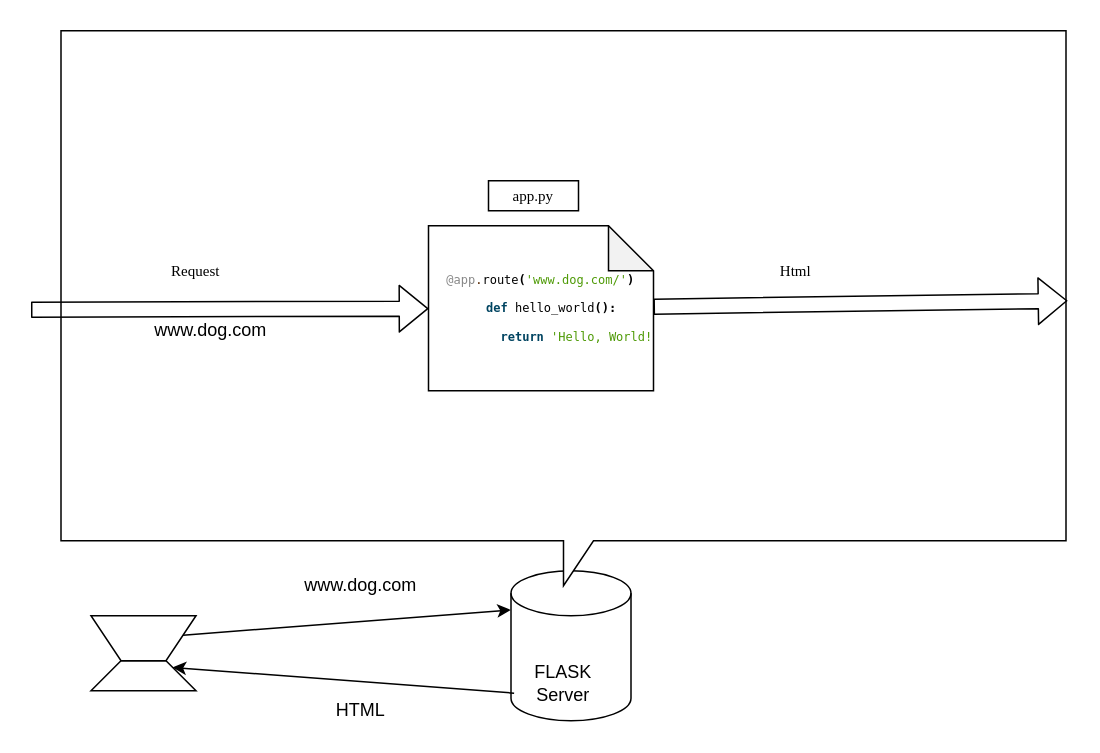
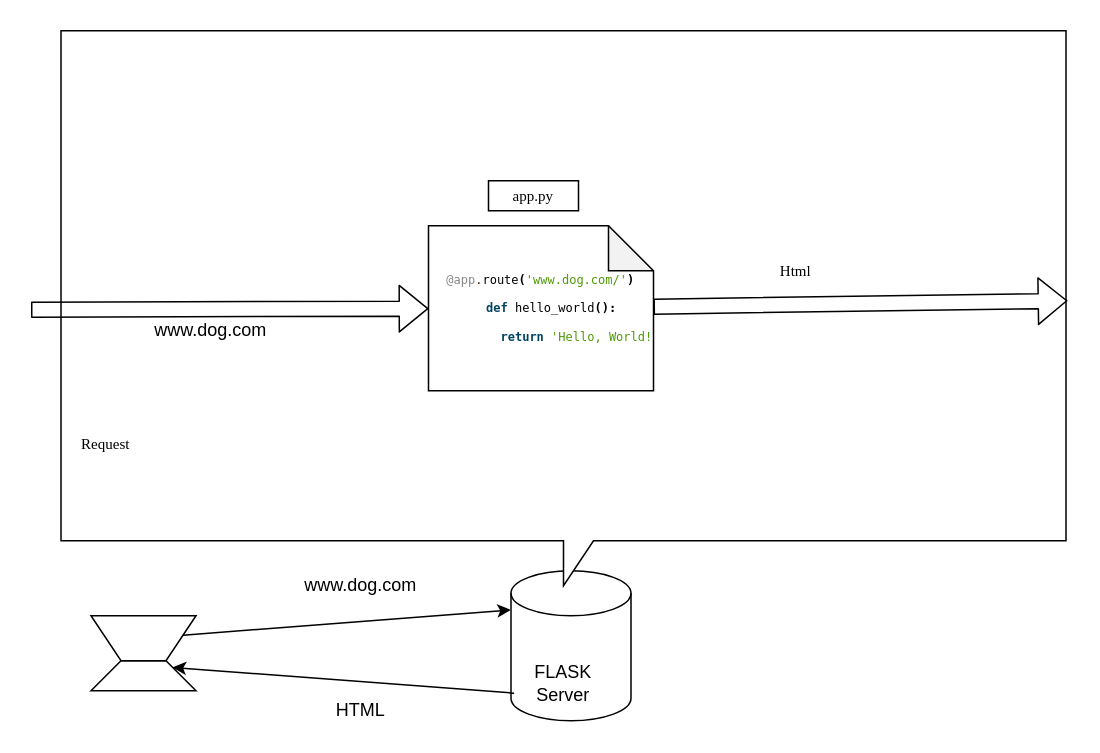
node "Request": moved (196, 271) -> (106, 443)
